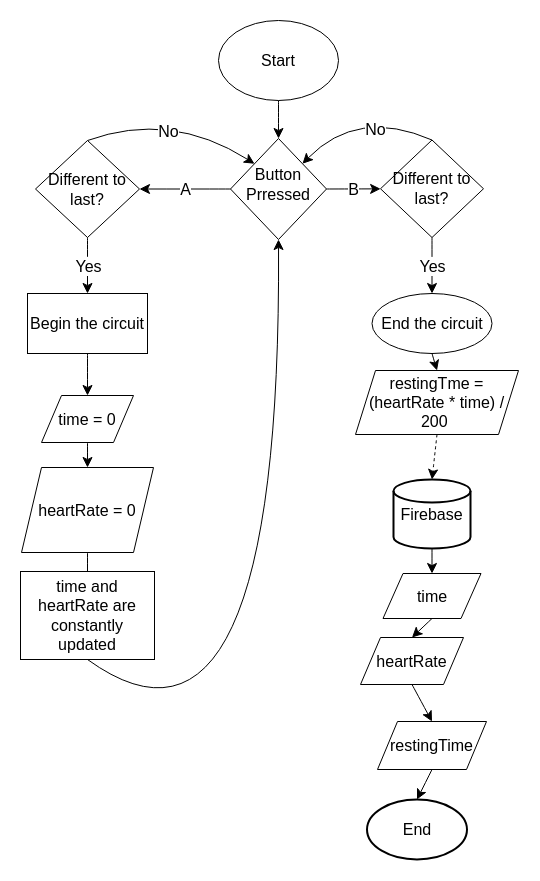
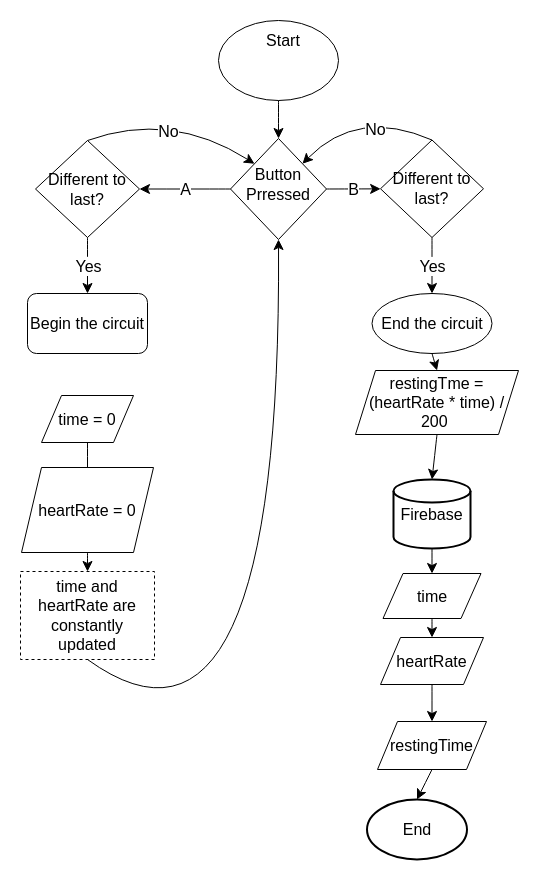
node "Start": moved (279, 61) -> (284, 41)
node "Begin the circuit": shape rectangle -> rounded rectangle
edge "Begin the circuit" -> "time = 0": removed
edge "restingTme = (heartRate * time) / 200" -> "Firebase": style dashed -> solid
edge "time = 0" -> "heartRate = 0": arrowhead classic -> none
edge "heartRate = 0" -- "time and heartRate are constantly updated": arrowhead none -> classic
node "time and heartRate are constantly updated": style solid -> dashed
node "heartRate": moved (412, 661) -> (432, 661)
